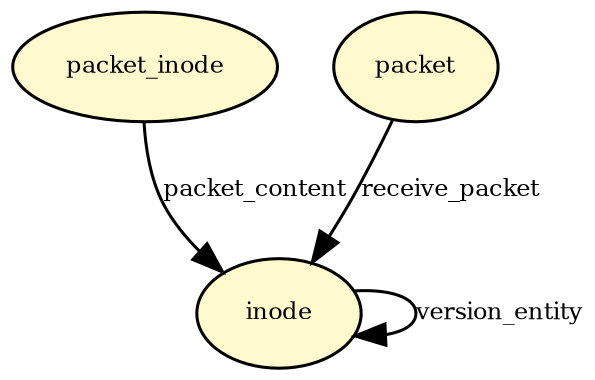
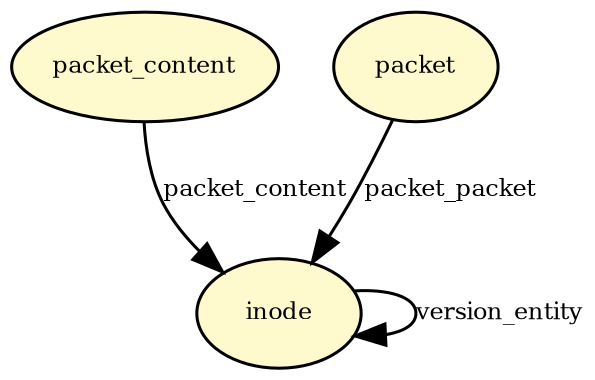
node "packet_inode": label "packet_inode" -> "packet_content"
edge "packet" -> "inode": label "receive_packet" -> "packet_packet"
